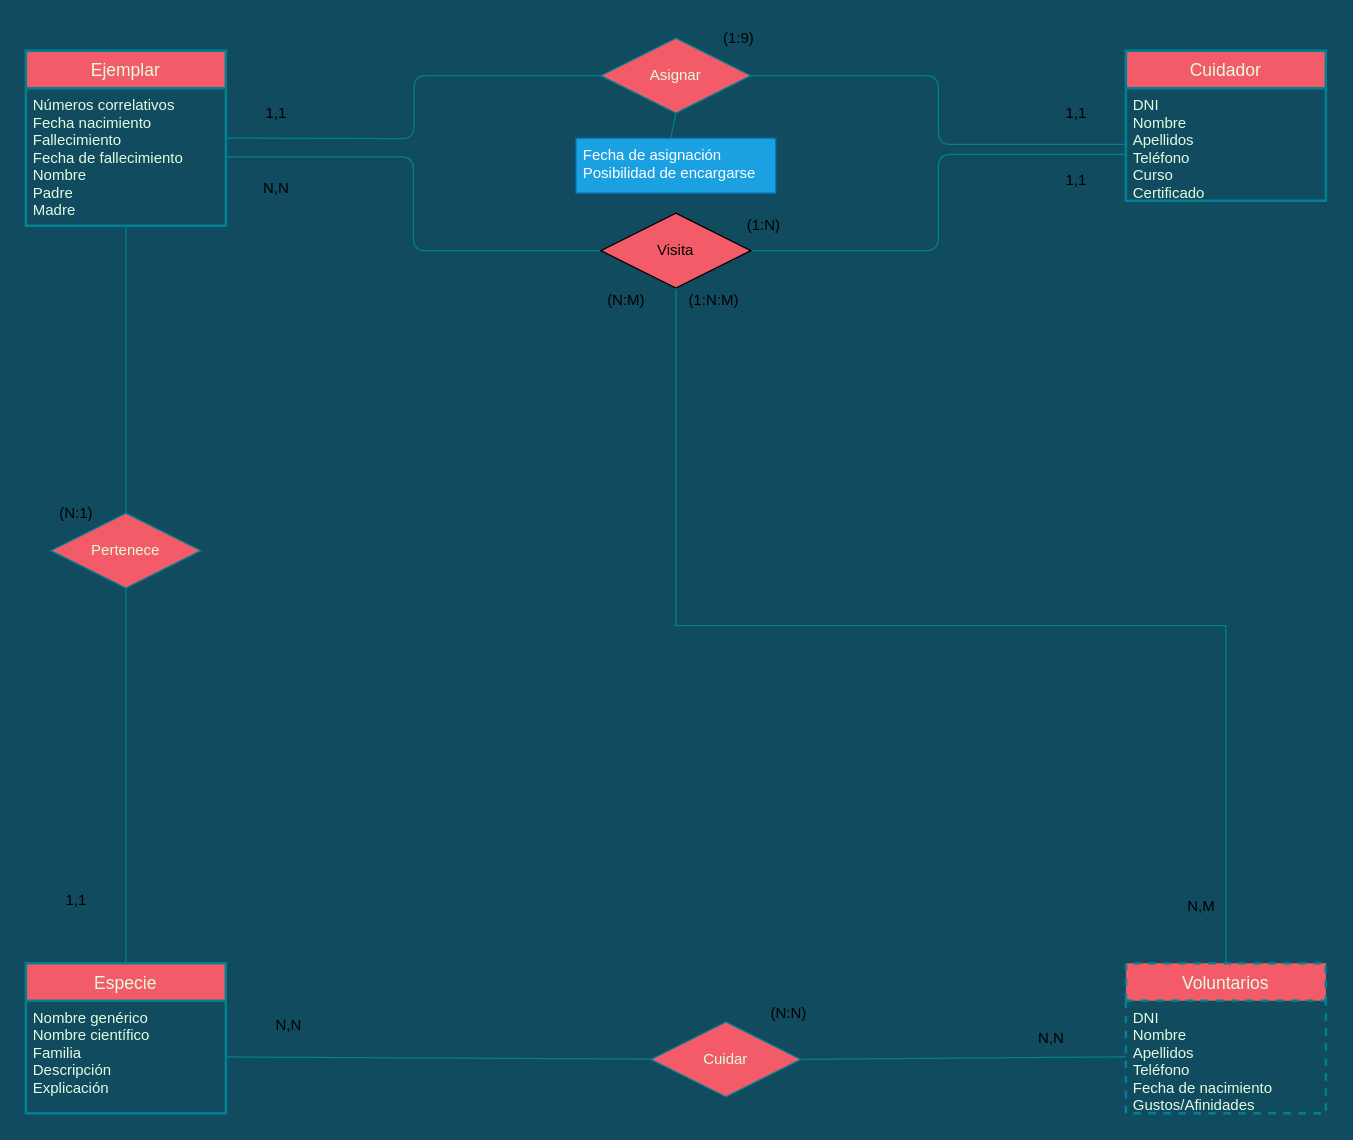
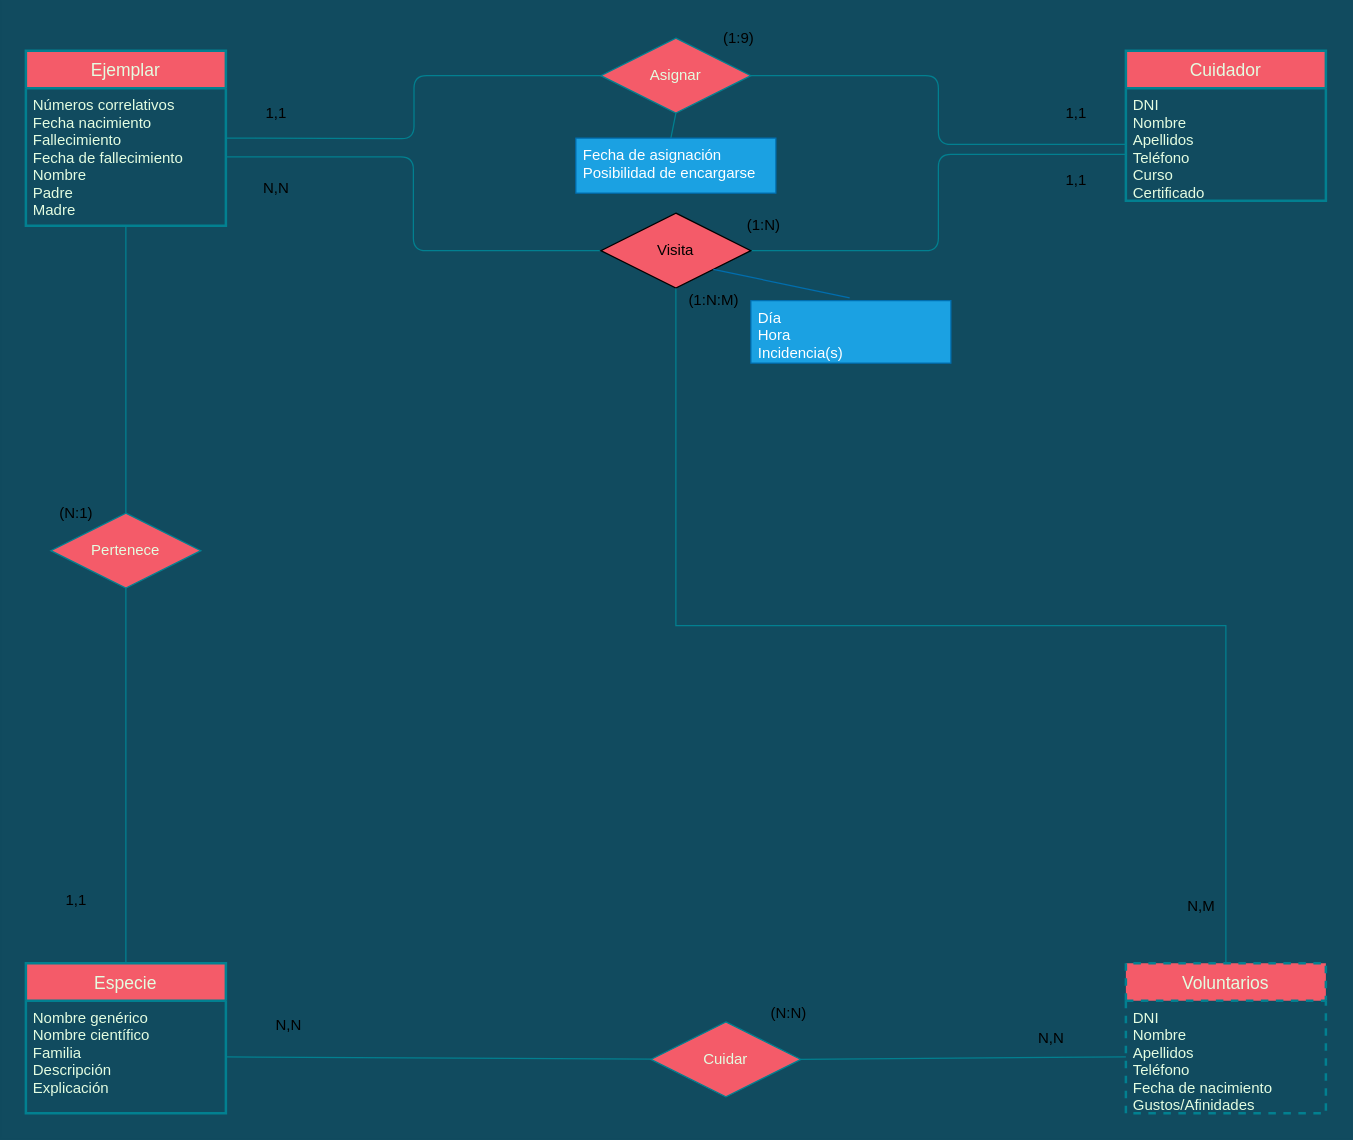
edge "Visita" -- "Día Hora Incidencia(s)": added
node "(N:M)": removed
node "Día Hora Incidencia(s)": added
